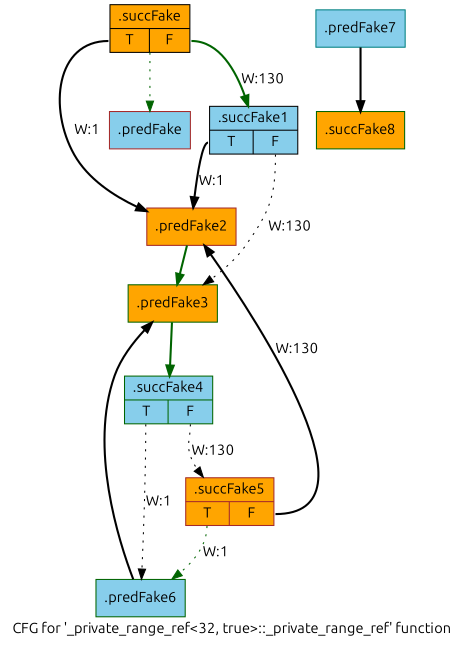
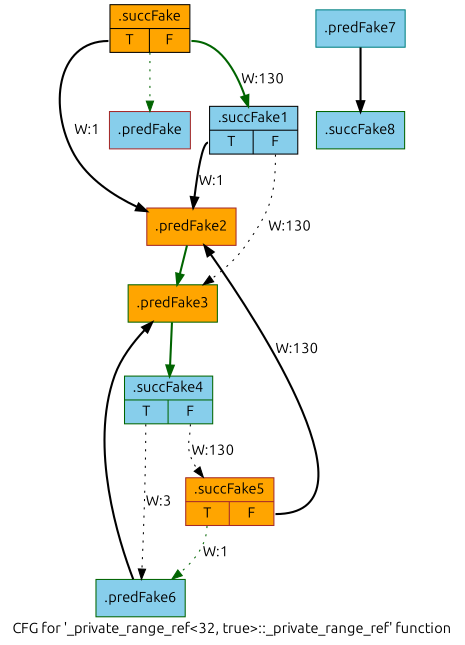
node ".succFake8": fillcolor orange -> skyblue
edge ".succFake4" -> ".predFake6": label "W:1" -> "W:3"
